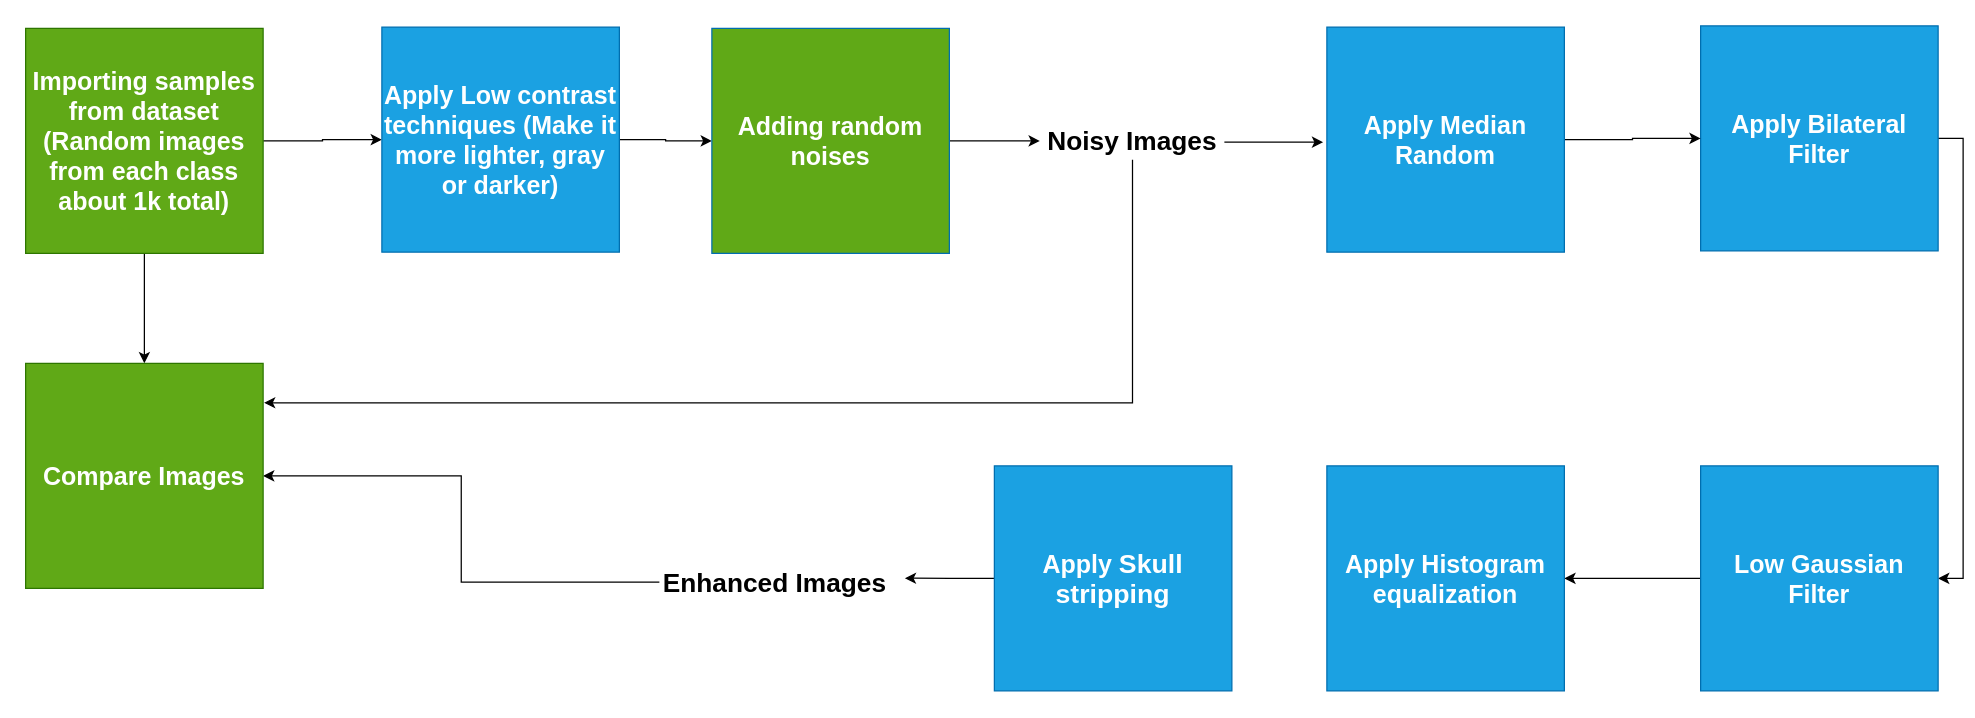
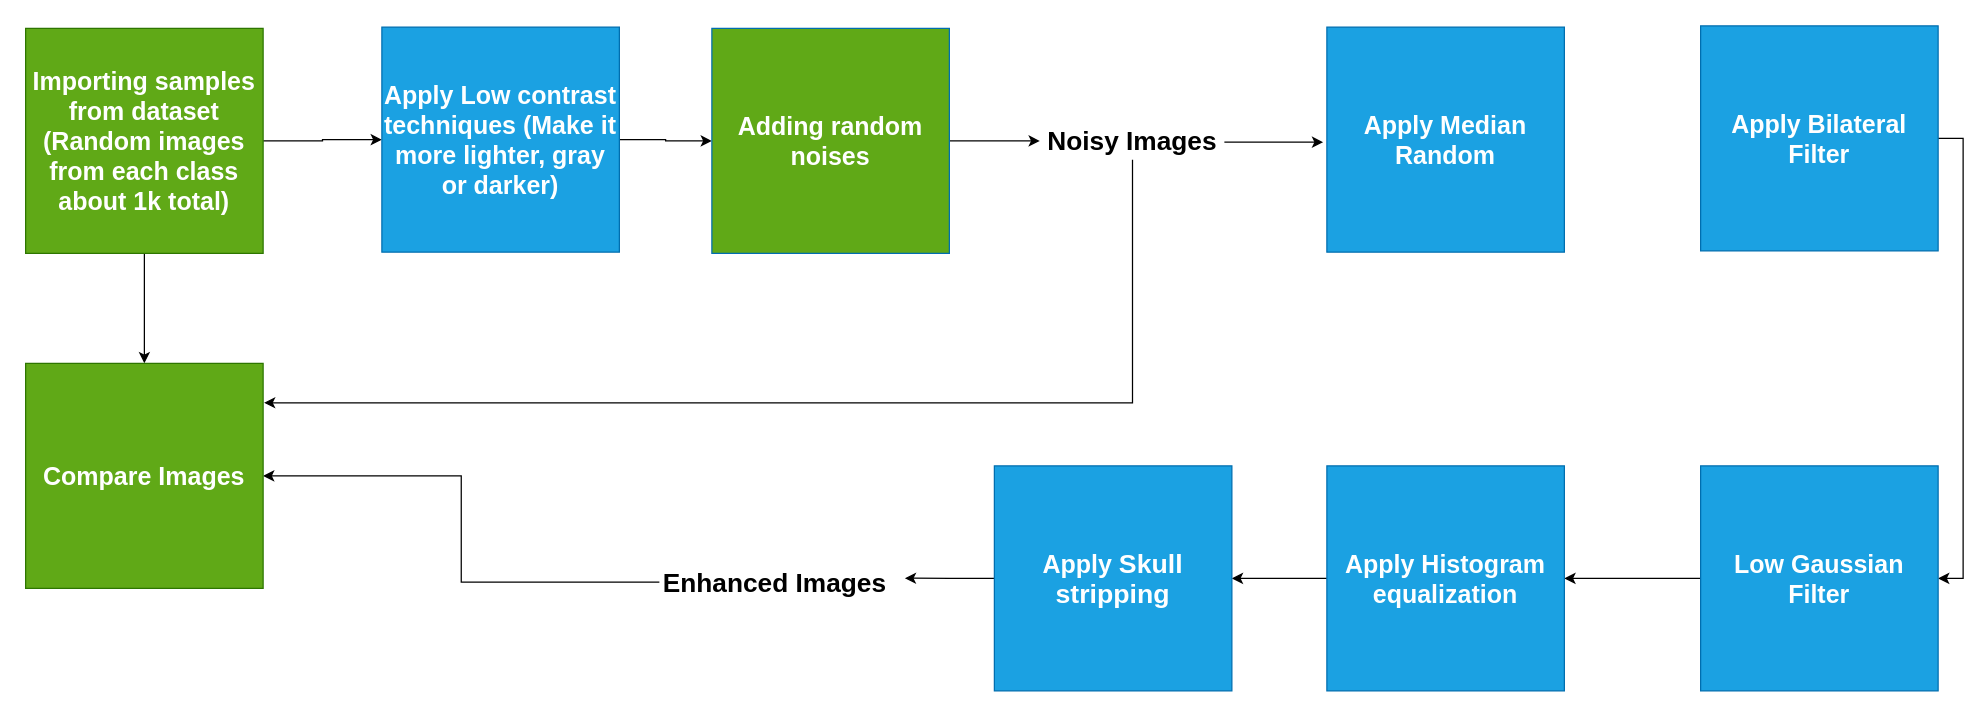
edge "Apply Median Random" -> "Apply Bilateral Filter": removed
edge "Apply Histogram equalization" -> "Apply Skull stripping": added
